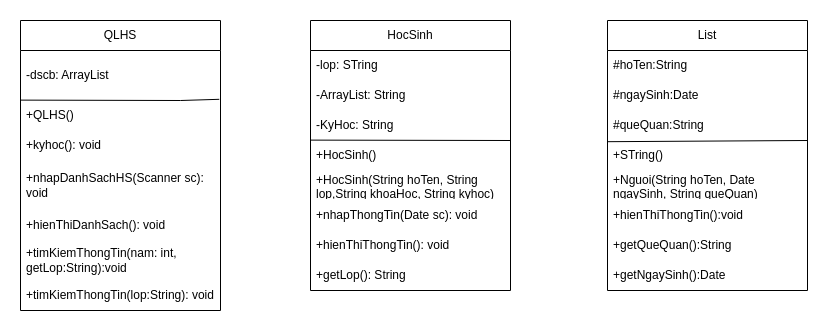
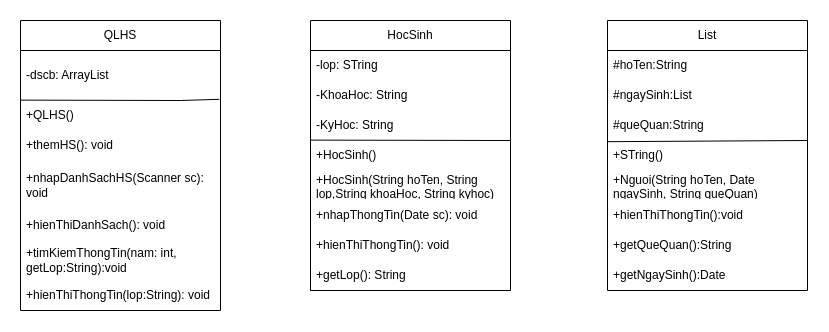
node "-ArrayList: String": label "-ArrayList: String" -> "-KhoaHoc: String"
node "#ngaySinh:Date": label "#ngaySinh:Date" -> "#ngaySinh:List"
node "+kyhoc(): void": label "+kyhoc(): void" -> "+themHS(): void"
node "+timKiemThongTin(lop:String): void": label "+timKiemThongTin(lop:String): void" -> "+hienThiThongTin(lop:String): void"
